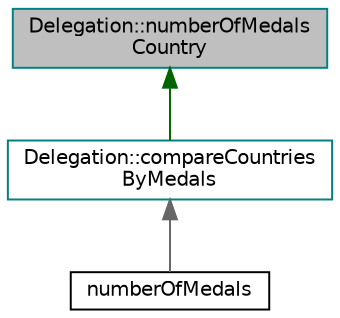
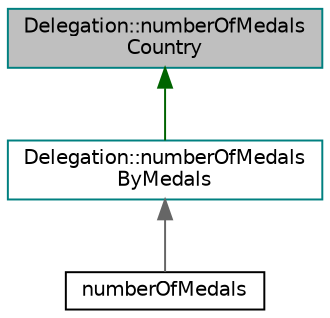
node "Delegation::compareCountries ByMedals": label "Delegation::compareCountries ByMedals" -> "Delegation::numberOfMedals ByMedals"
